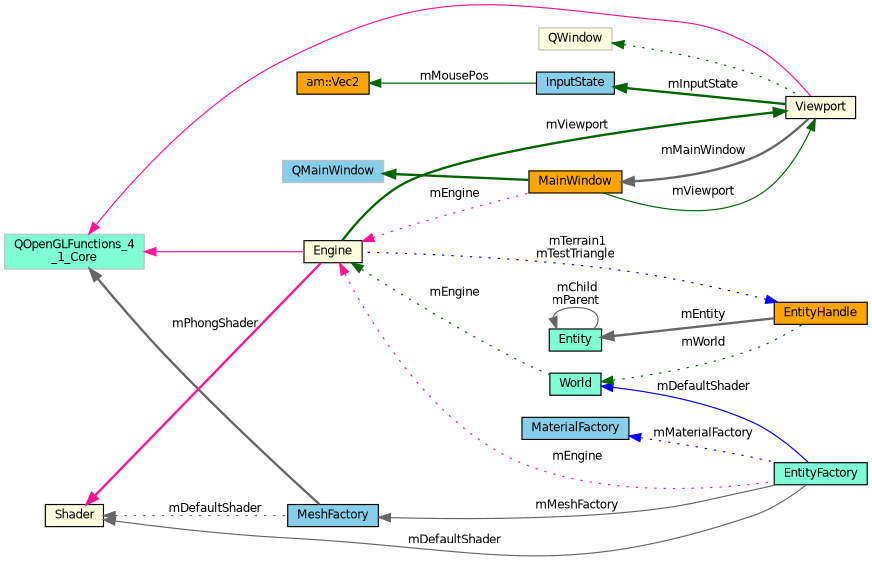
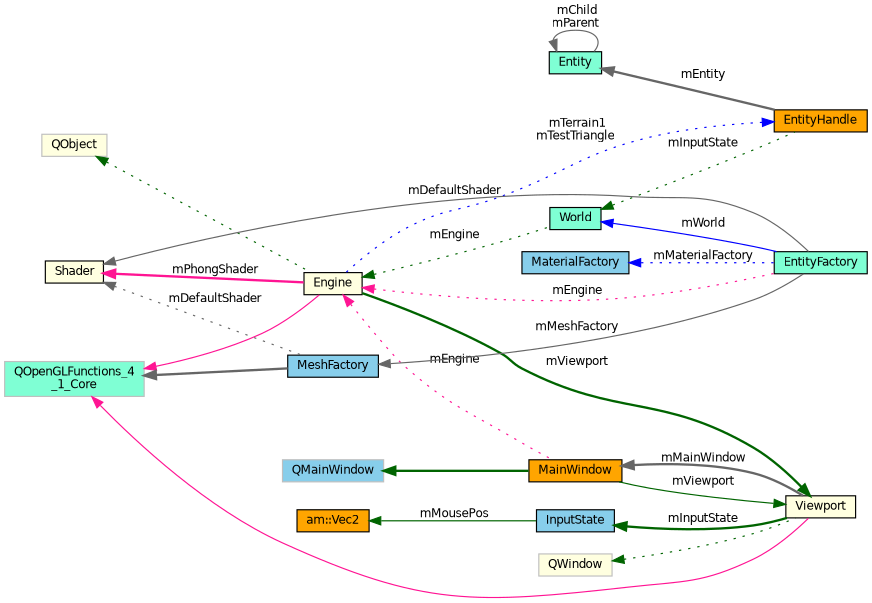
node "QObject": added
edge "EntityHandle" -> "World": label " mWorld" -> " mInputState"
edge "EntityFactory" -> "World": label " mDefaultShader" -> " mWorld"
